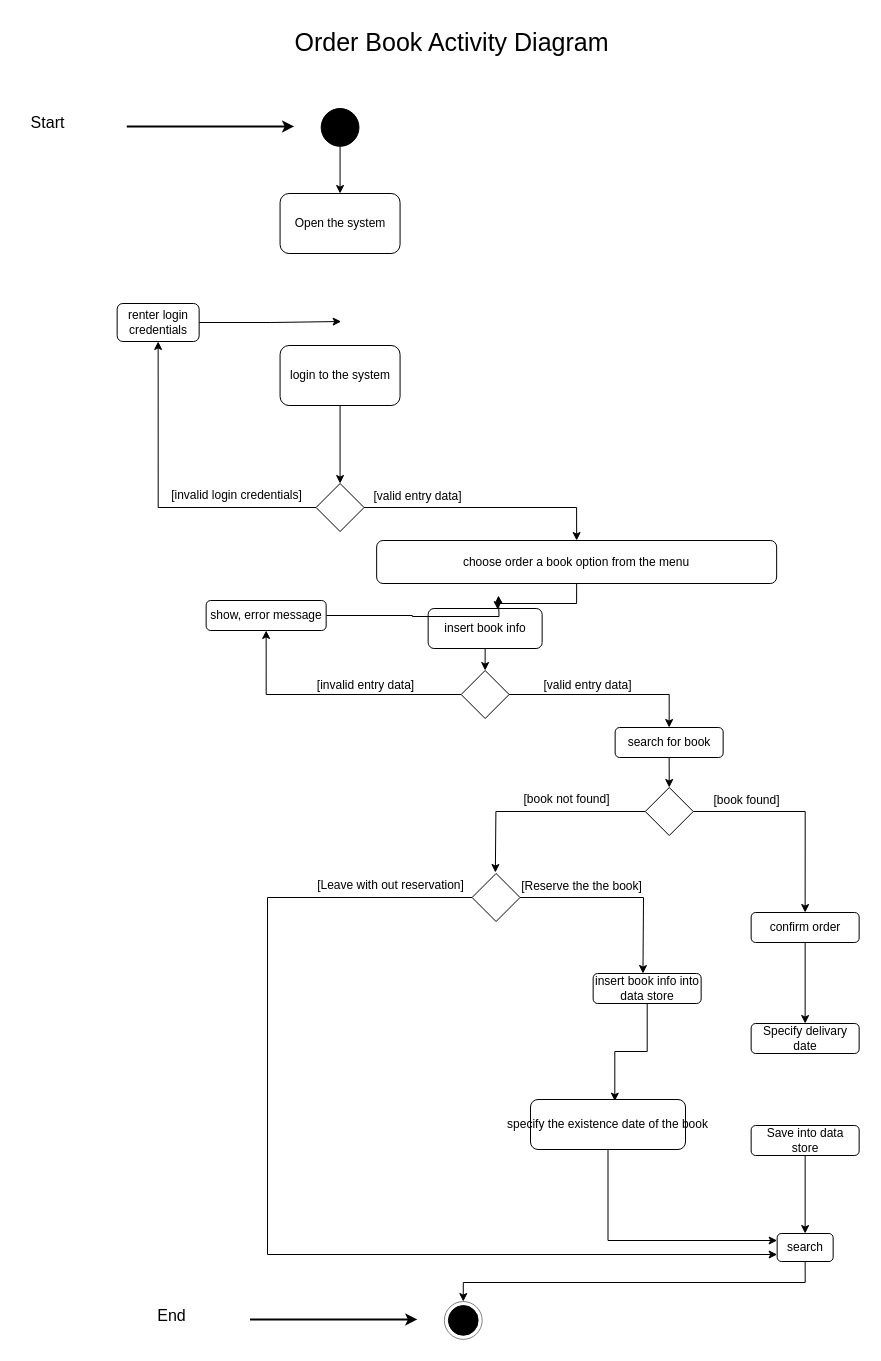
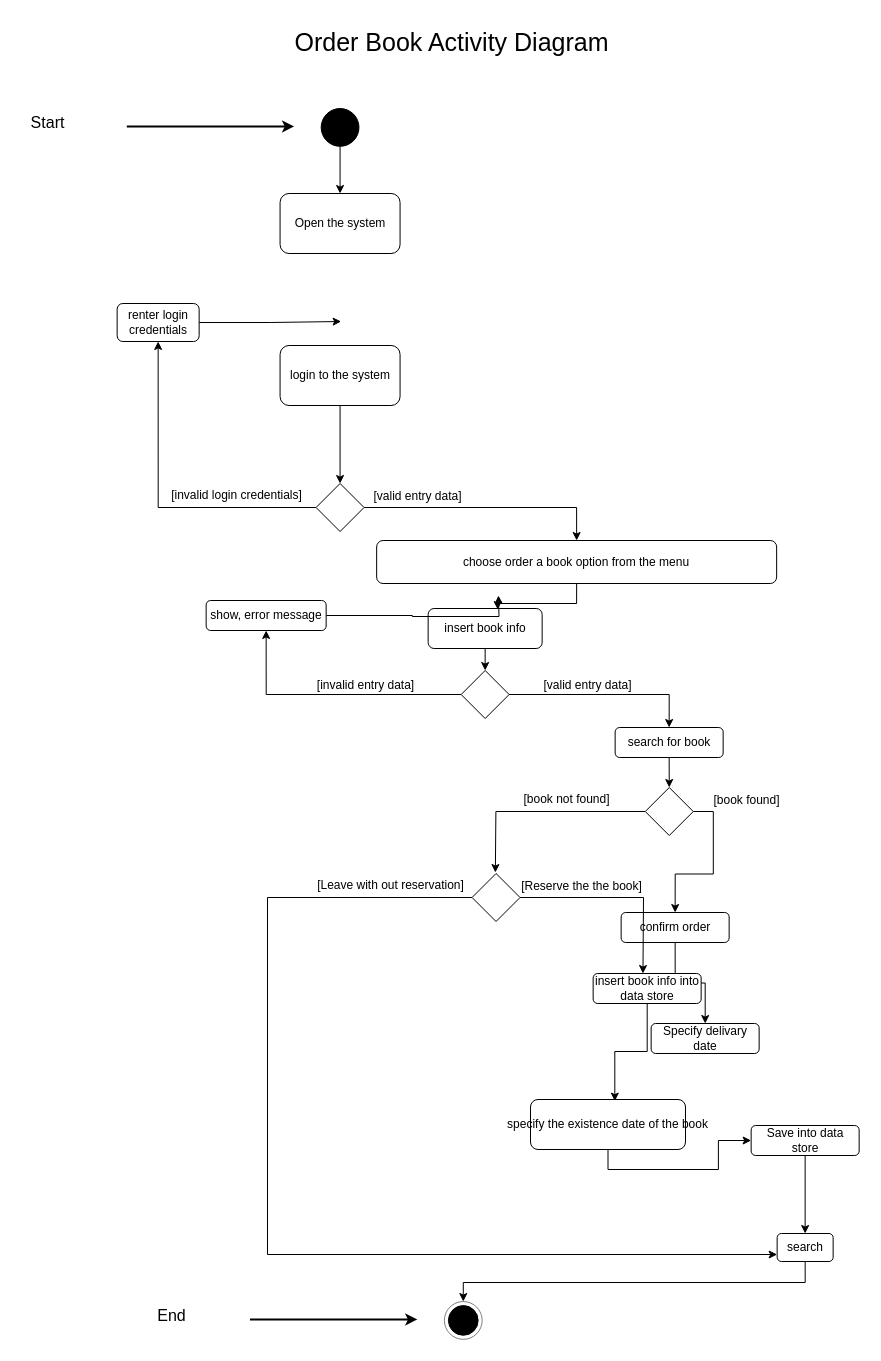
node "confirm order": moved (805, 928) -> (675, 928)
node "Specify delivary date": moved (805, 1039) -> (705, 1039)
edge "specify the existence date of the book" -> "search": now "specify the existence date of the book" -> "Save into data store"
